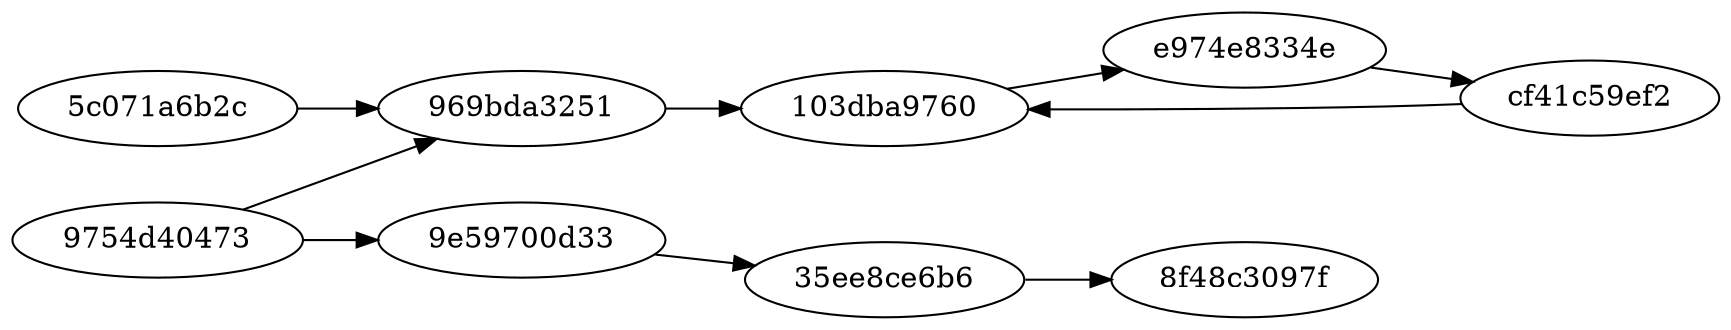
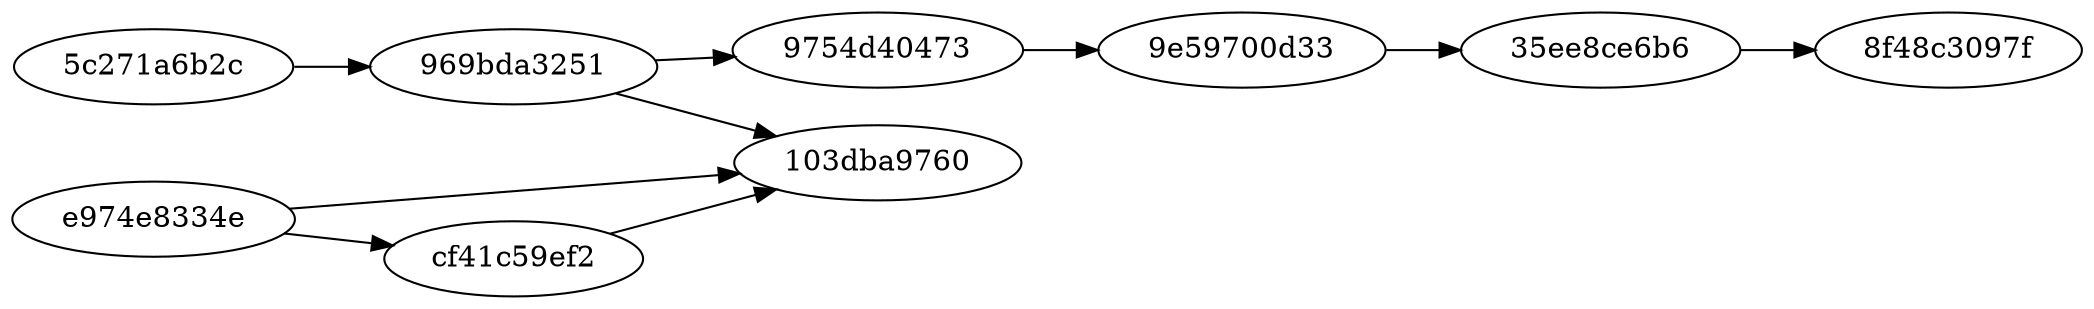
edge "103dba9760" -> "e974e8334e": reversed
node "5c071a6b2c": label "5c071a6b2c" -> "5c271a6b2c"
edge "9754d40473" -> "969bda3251": reversed
